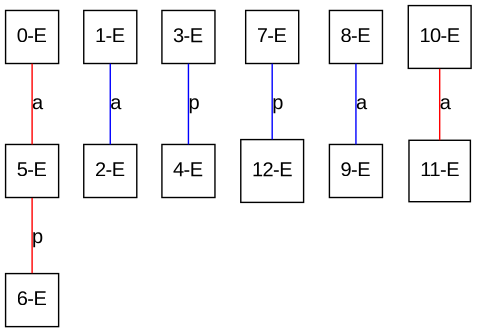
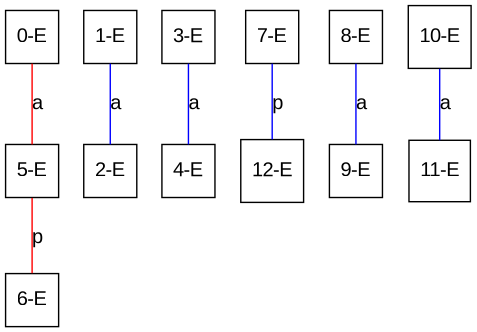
edge "3-E" -- "4-E": label "p" -> "a"
edge "10-E" -- "11-E": color red -> blue
